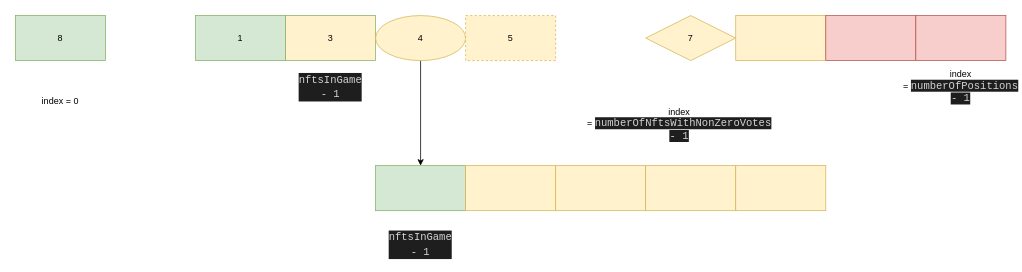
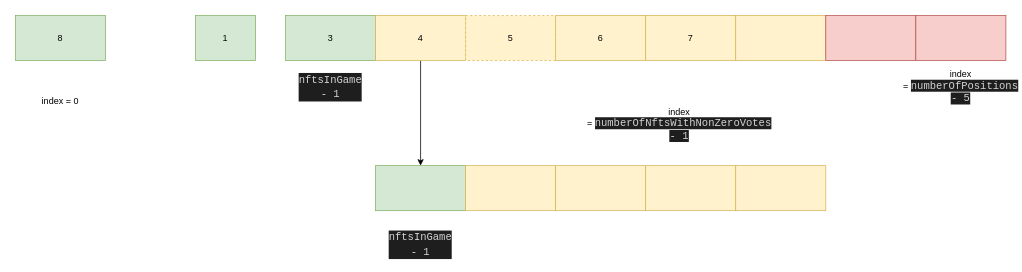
node "1": size 90x45 -> 60x45
node "3": fillcolor #fff2cc -> #d5e8d4
node "4": shape ellipse -> rectangle
node "6": added
node "7": shape diamond -> rectangle
node "index = numberOfPositions - 1": label "index = numberOfPositions - 1" -> "index = numberOfPositions - 5"
